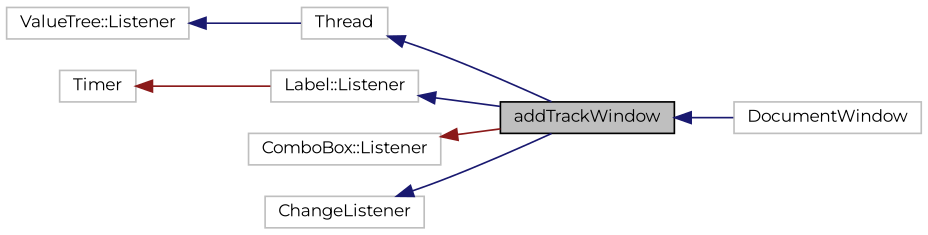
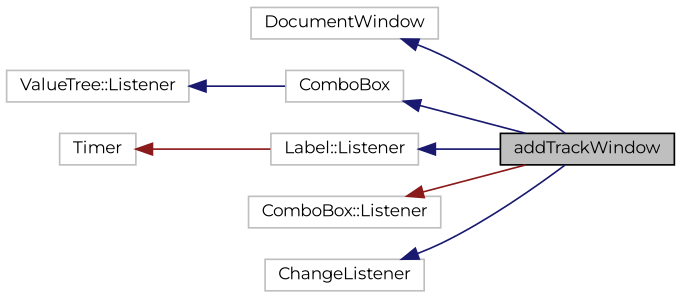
node "Thread": label "Thread" -> "ComboBox"
edge "DocumentWindow" -> "addTrackWindow": reversed
